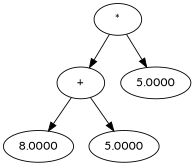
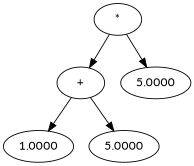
node "8.0000": label "8.0000" -> "1.0000"
